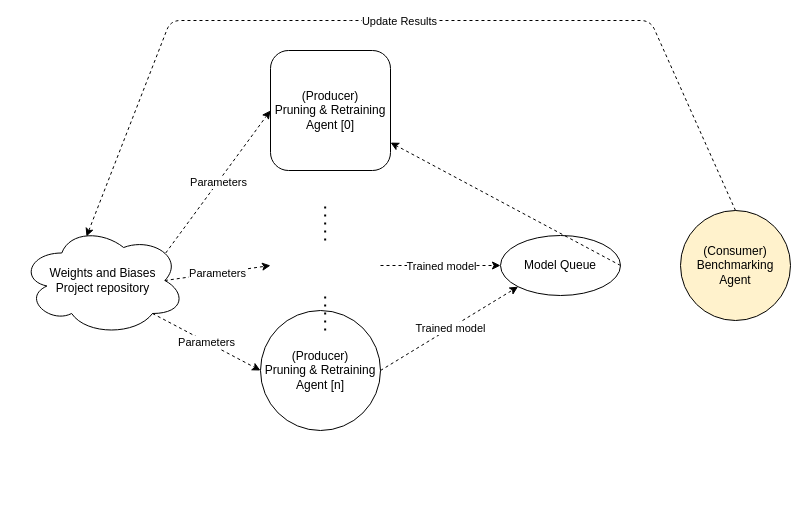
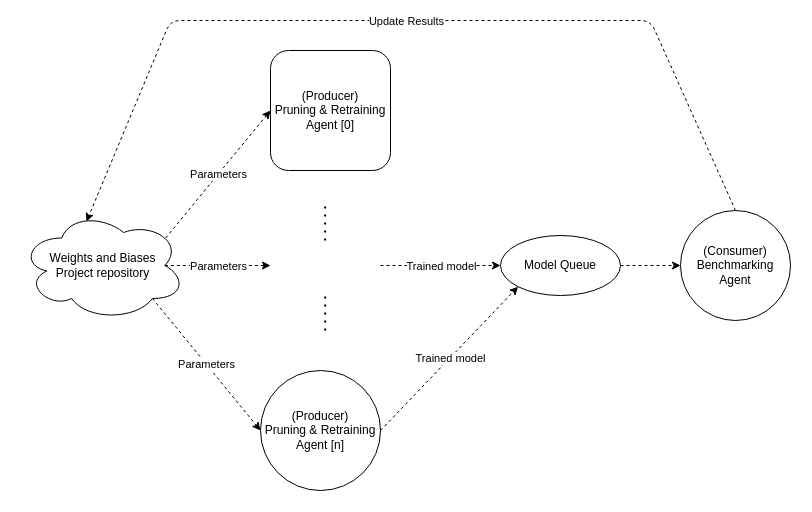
edge "Model Queue" -> "(Producer) Pruning & Retraining Agent [0]": now "Model Queue" -> "(Consumer) Benchmarking Agent"
node "(Consumer) Benchmarking Agent": fillcolor #fff2cc -> #ffffff
node "Weights and Biases Project repository": moved (103, 281) -> (103, 266)
node "(Producer) Pruning & Retraining Agent [n]": moved (321, 371) -> (321, 431)
